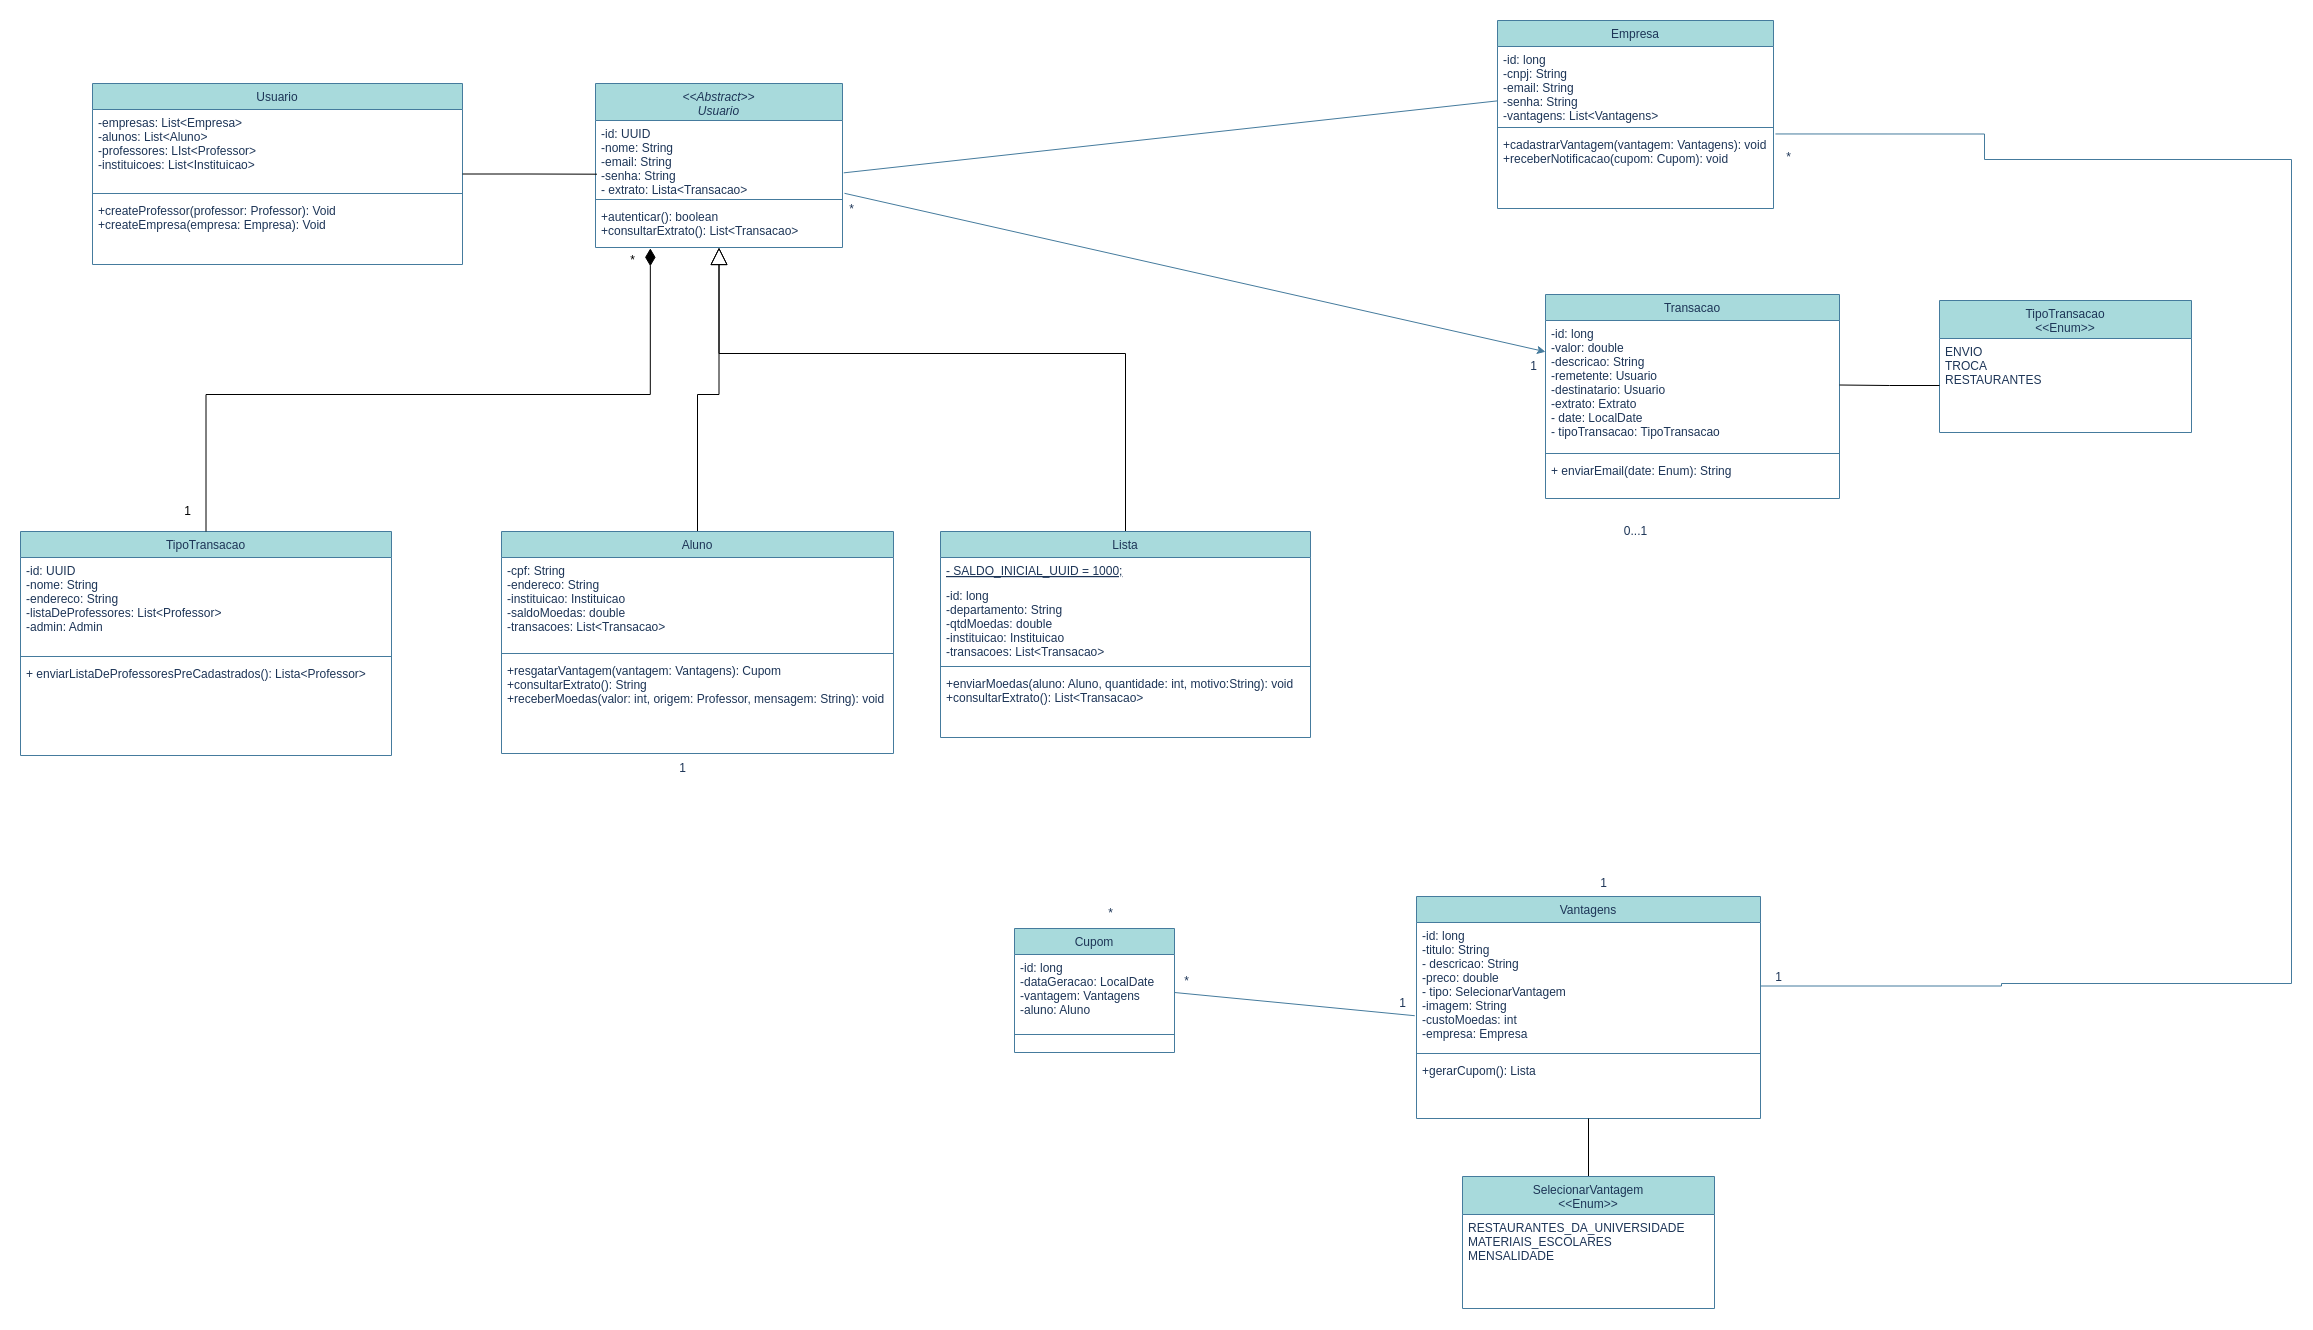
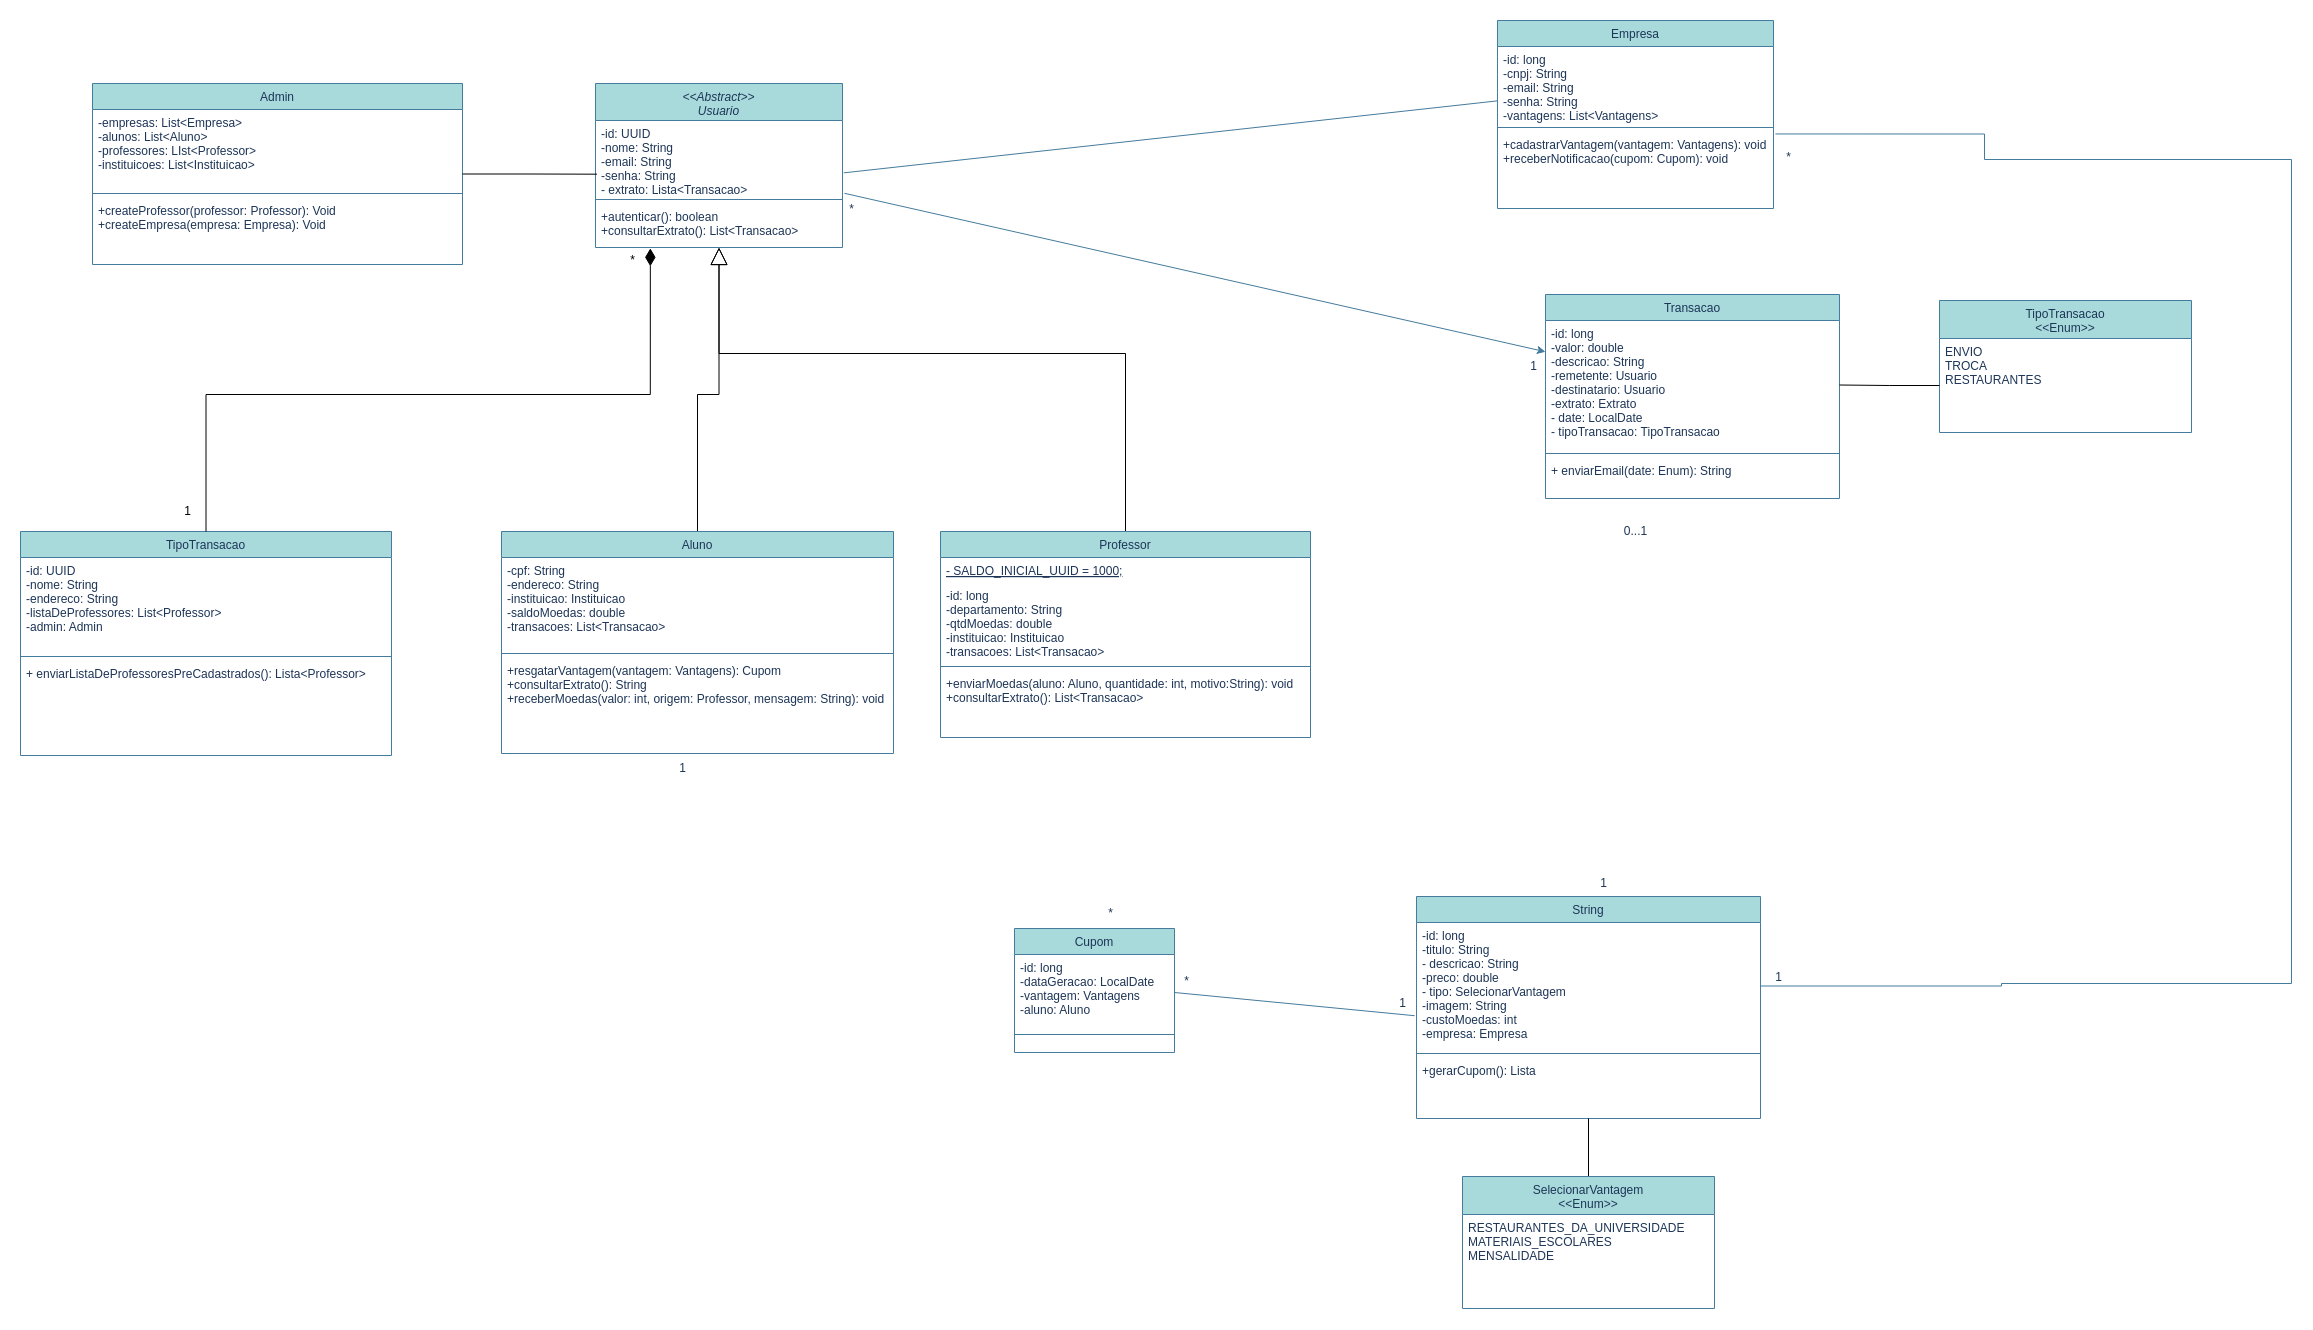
node "Usuario": label "Usuario" -> "Admin"
node "Lista": label "Lista" -> "Professor"
node "Vantagens": label "Vantagens" -> "String"
